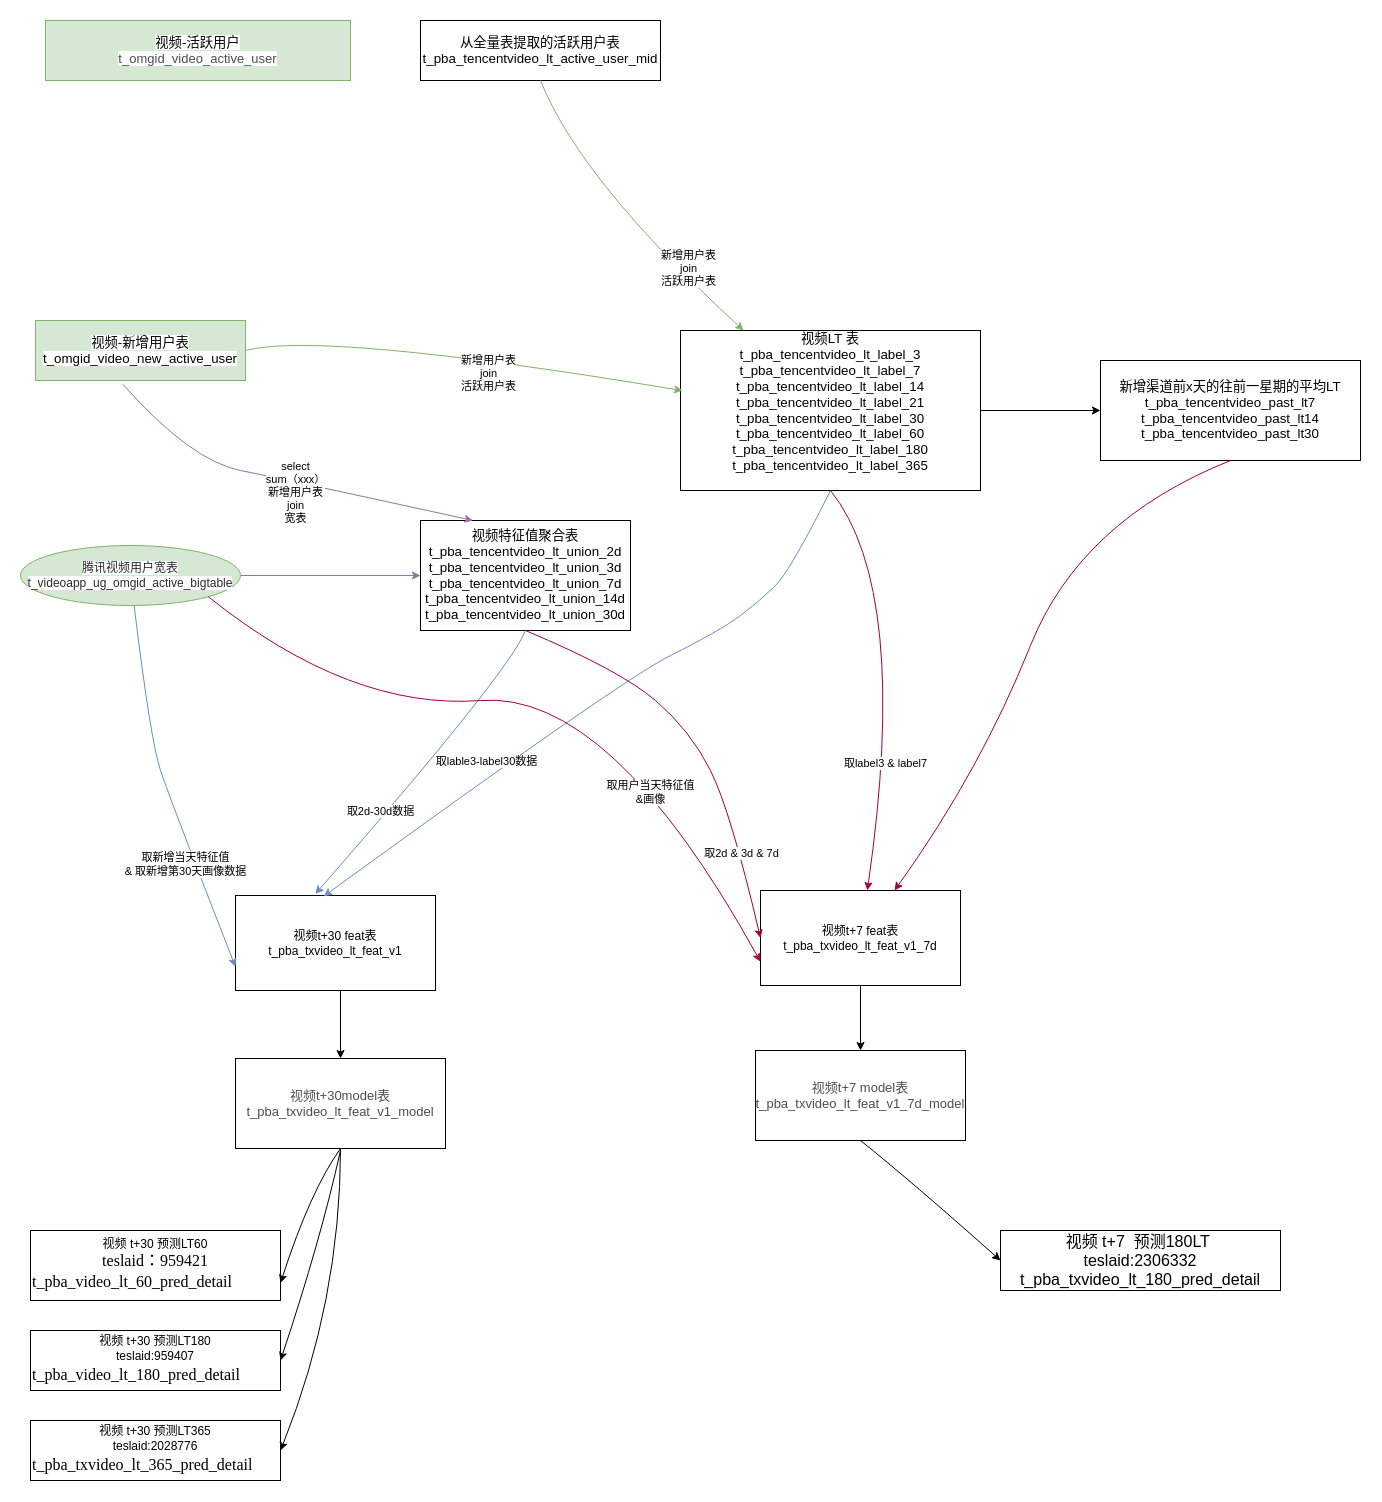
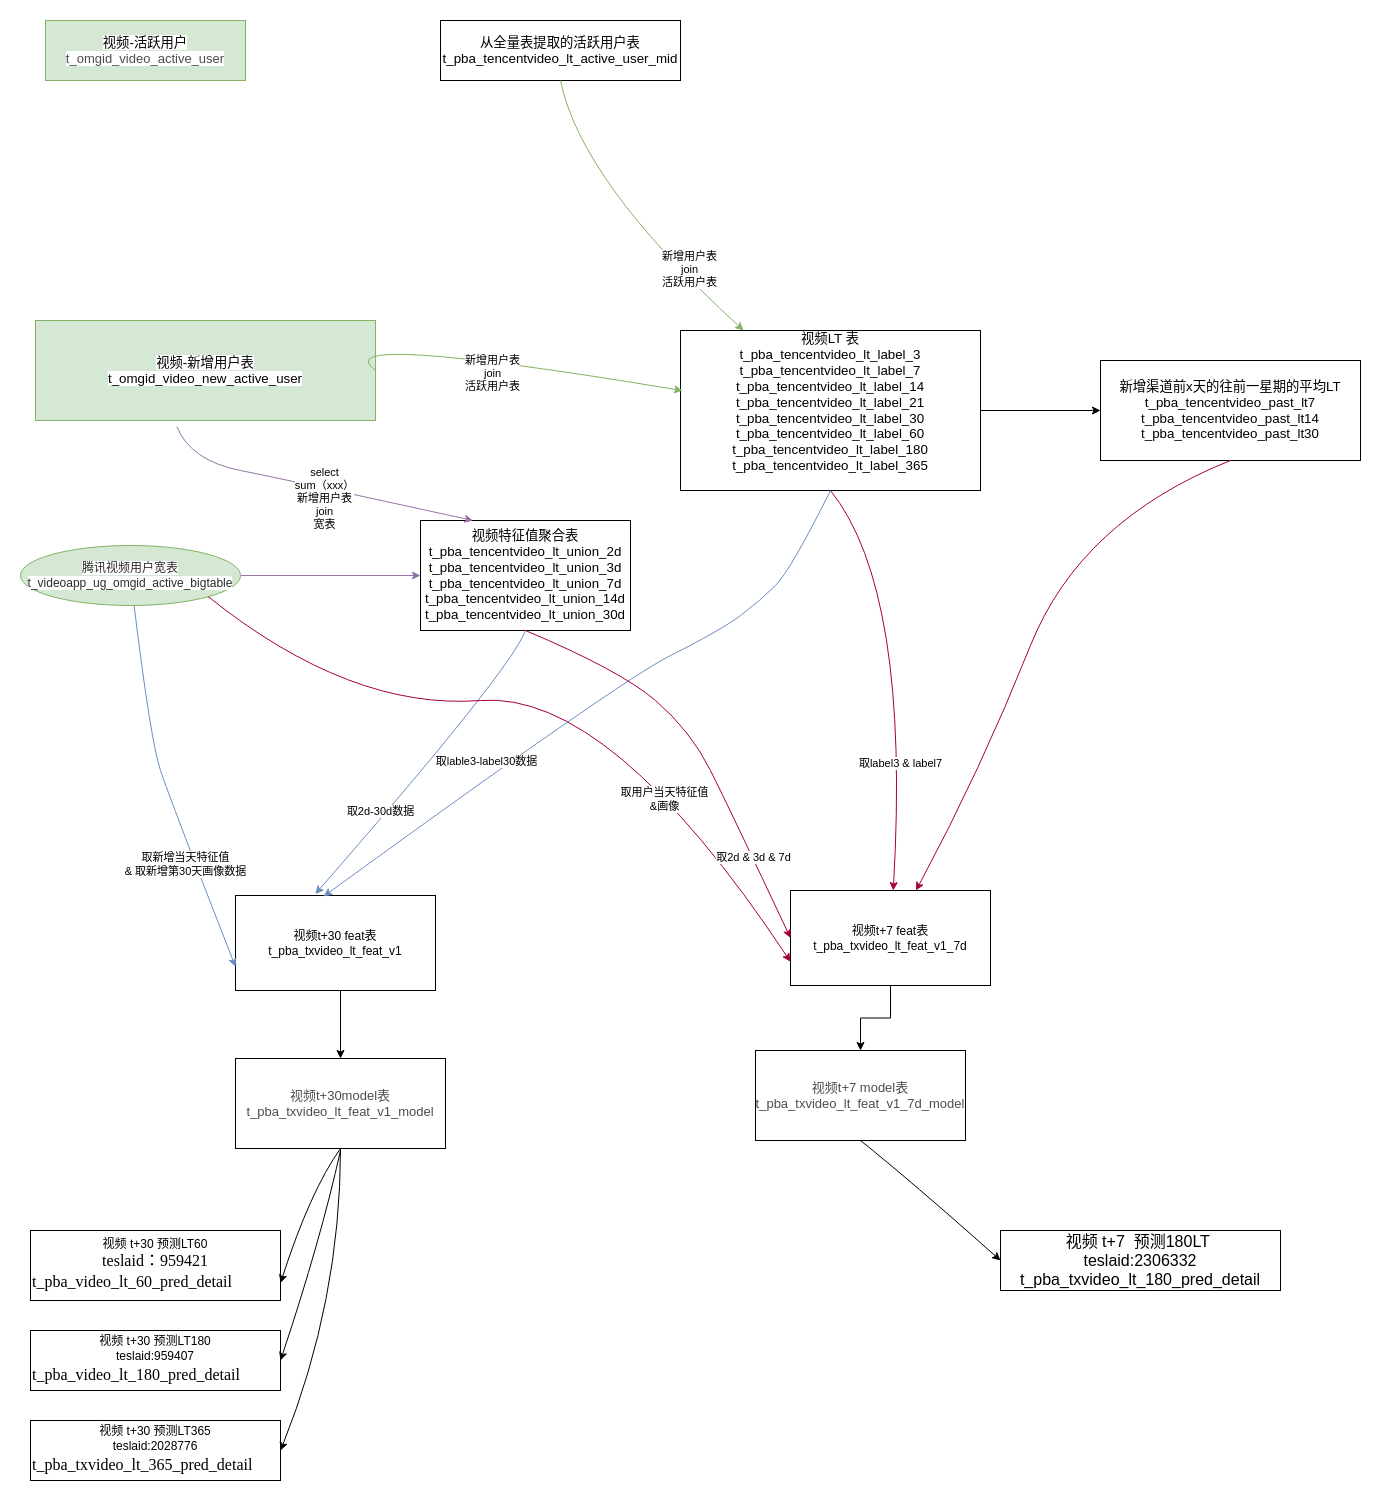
node "视频-活跃用户 t_omgid_video_active_user": size 305x60 -> 200x60
node "从全量表提取的活跃用户表 t_pba_tencentvideo_lt_active_user_mid": moved (541, 51) -> (561, 51)
node "视频-新增用户表 t_omgid_video_new_active_user": size 210x60 -> 340x100
node "视频t+7 feat表 t_pba_txvideo_lt_feat_v1_7d": moved (861, 938) -> (891, 938)
